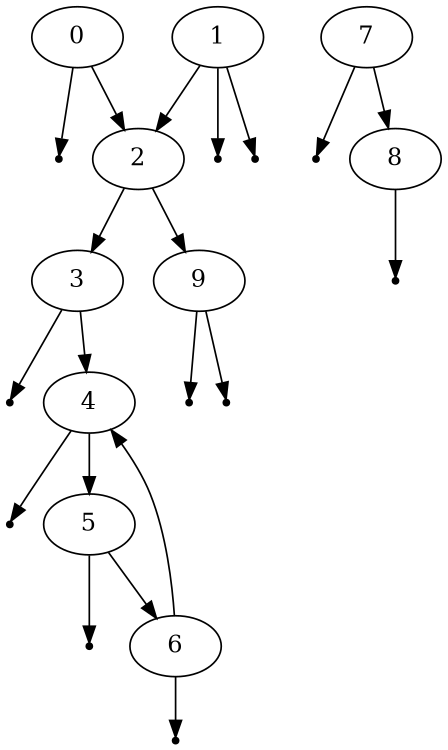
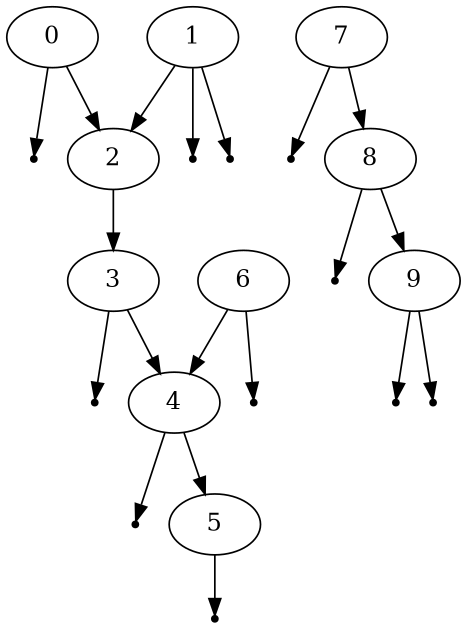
edge "2" -> "9": now "8" -> "9"
edge "5" -> "6": removed
